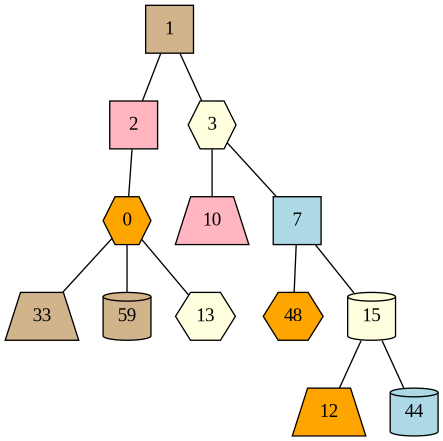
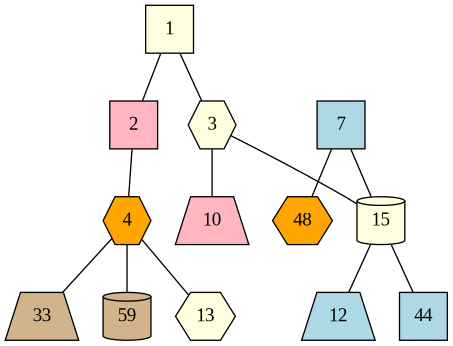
node "1": fillcolor tan -> lightyellow
edge "3" -- "7": now "3" -- "15"
node "0": label "0" -> "4"
node "12": fillcolor orange -> lightblue
node "44": shape cylinder -> box
